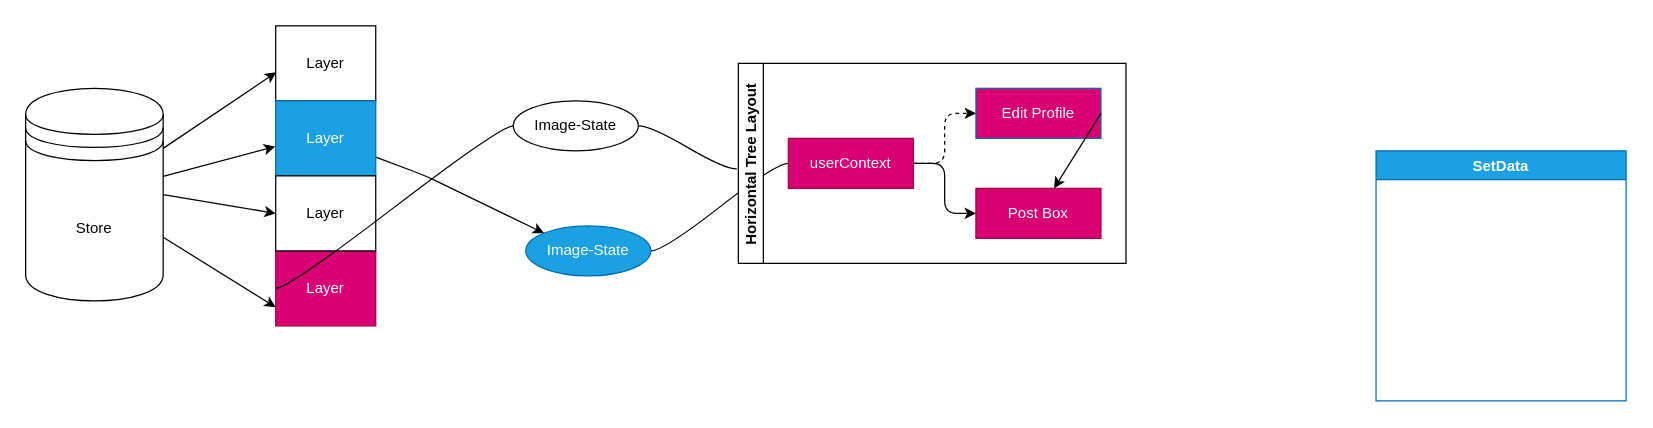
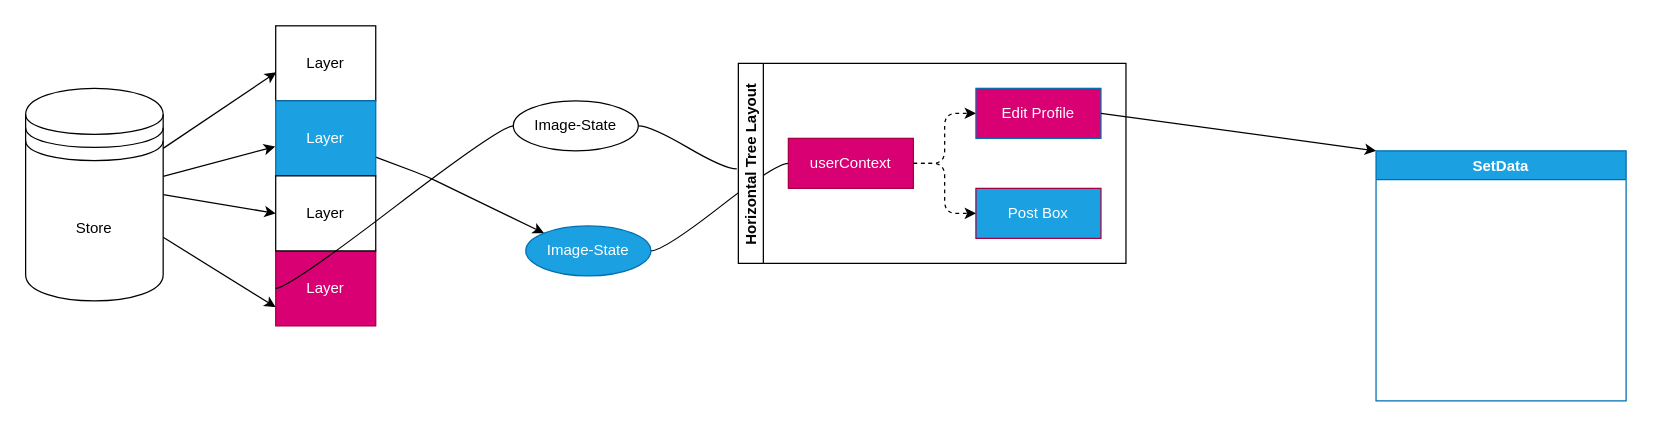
edge "Edit Profile" -> "Post Box": now "Edit Profile" -> "SetData"
edge "userContext" -> "Post Box": style solid -> dashed
node "Post Box": fillcolor #d80073 -> #1ba1e2
